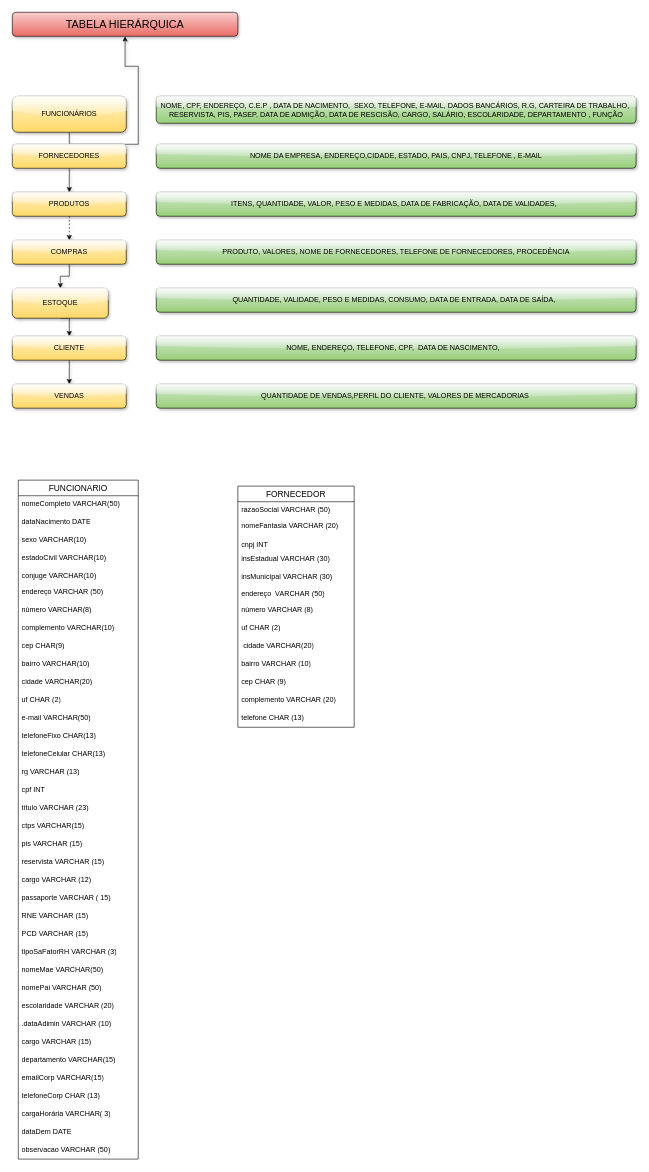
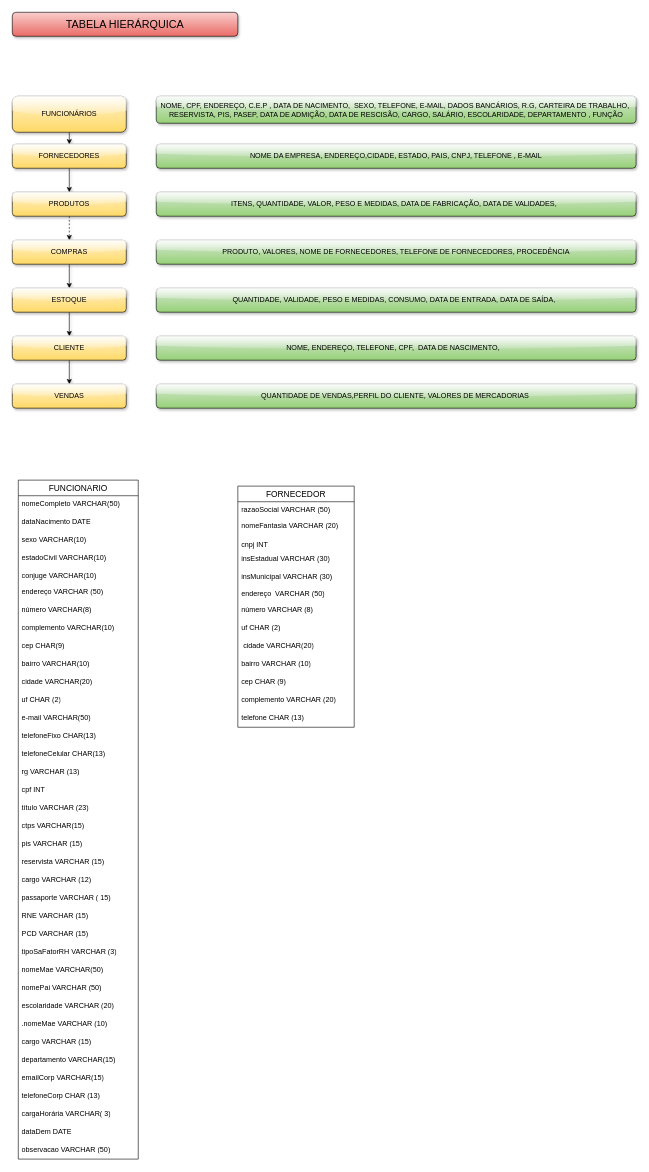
edge "FUNCIONÁRIOS" -> "TABELA HIERÁRQUICA": now "FUNCIONÁRIOS" -> "FORNECEDORES"
node "ESTOQUE": size 96x30 -> 114x24
node ".dataAdimin VARCHAR (10)": label ".dataAdimin VARCHAR (10)" -> ".nomeMae VARCHAR (10)"
